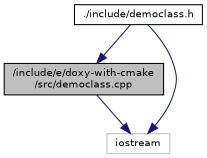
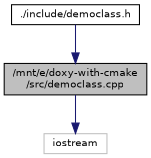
edge "./include/democlass.h" -> "iostream": removed
node "/include/e/doxy-with-cmake /src/democlass.cpp": label "/include/e/doxy-with-cmake /src/democlass.cpp" -> "/mnt/e/doxy-with-cmake /src/democlass.cpp"
